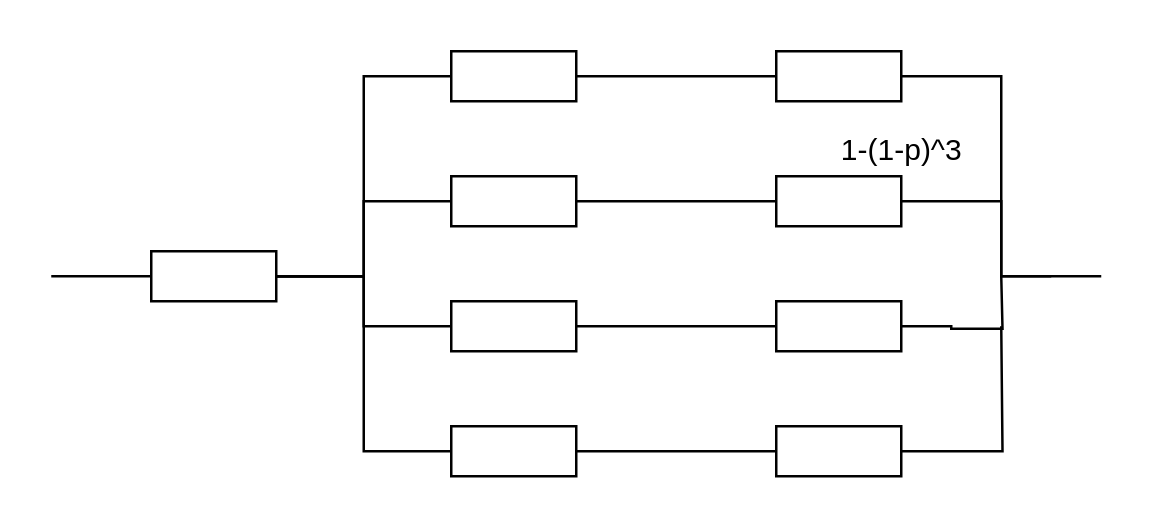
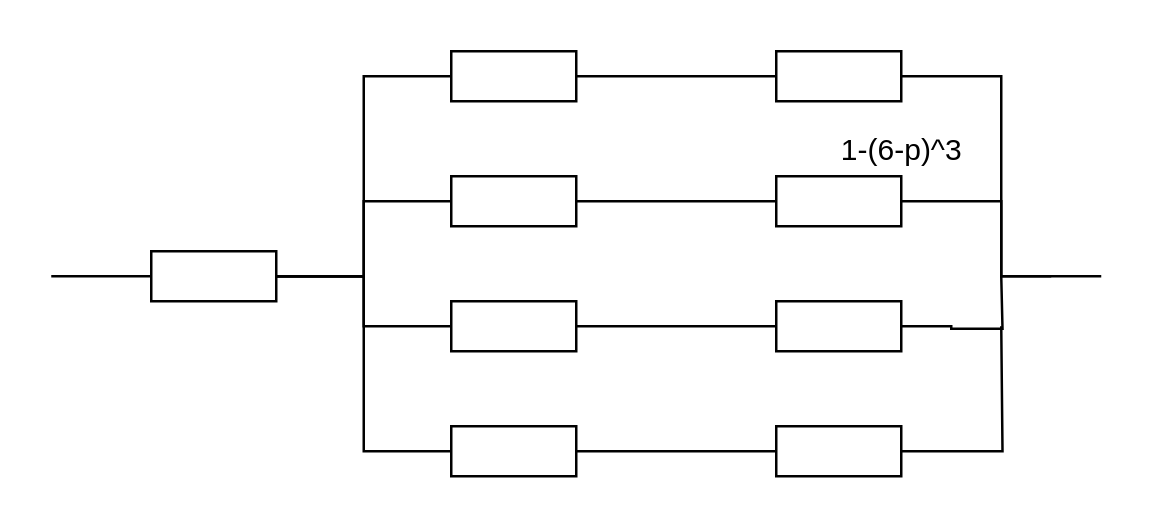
node "1-(1-p)^3": label "1-(1-p)^3" -> "1-(6-p)^3"
